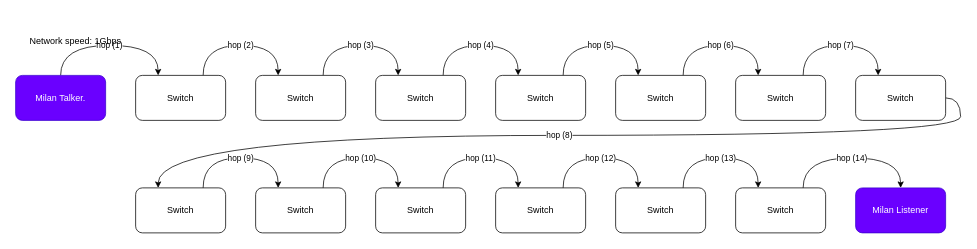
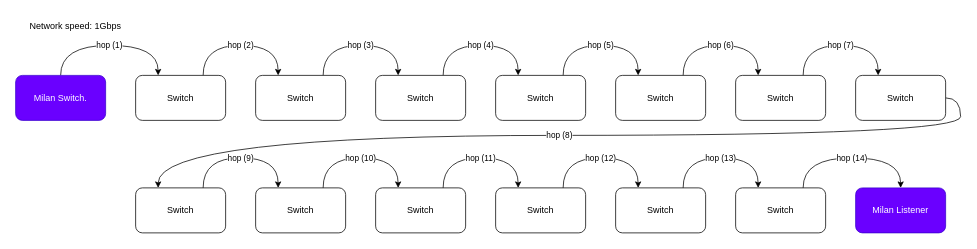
node "Network speed: 1Gbps": moved (75, 42) -> (75, 27)
node "Milan Talker.": label "Milan Talker." -> "Milan Switch."
